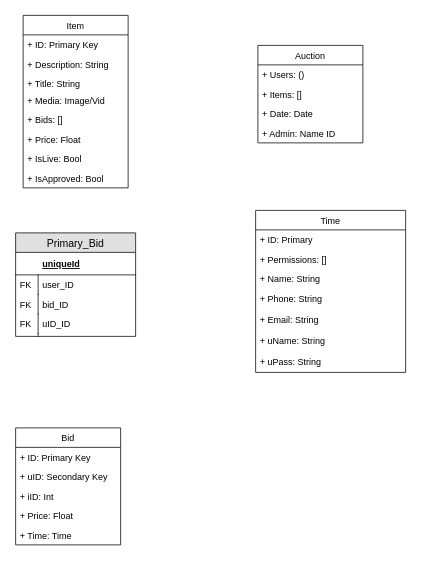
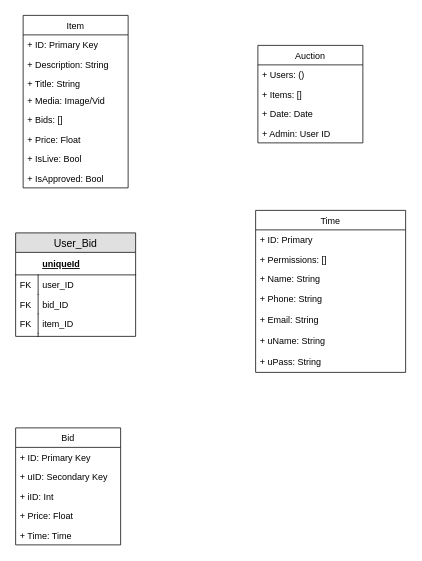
node "+ Admin: Name ID": label "+ Admin: Name ID" -> "+ Admin: User ID"
node "Primary_Bid": label "Primary_Bid" -> "User_Bid"
node "uID_ID": label "uID_ID" -> "item_ID"
